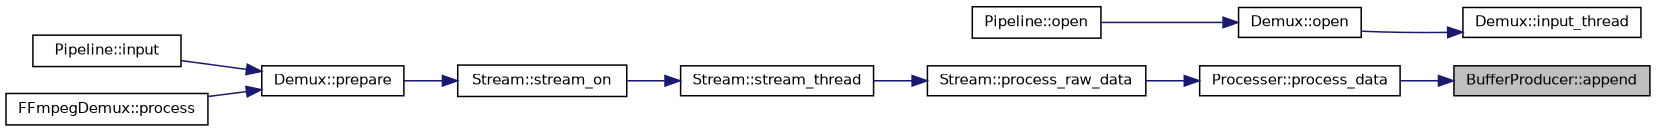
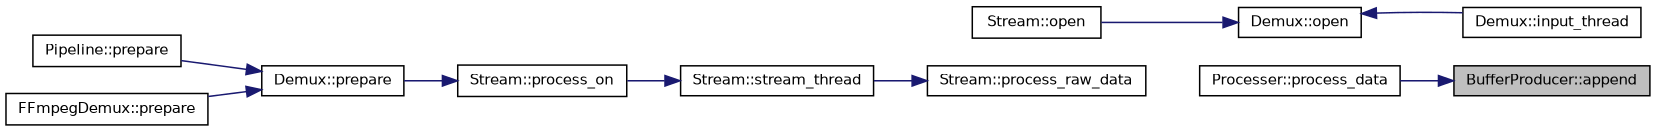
node "Pipeline::open": label "Pipeline::open" -> "Stream::open"
edge "Demux::open" -> "Demux::input_thread": reversed
node "Pipeline::input": label "Pipeline::input" -> "Pipeline::prepare"
node "Stream::stream_on": label "Stream::stream_on" -> "Stream::process_on"
edge "Stream::process_raw_data" -> "Processer::process_data": removed
node "FFmpegDemux::process": label "FFmpegDemux::process" -> "FFmpegDemux::prepare"
